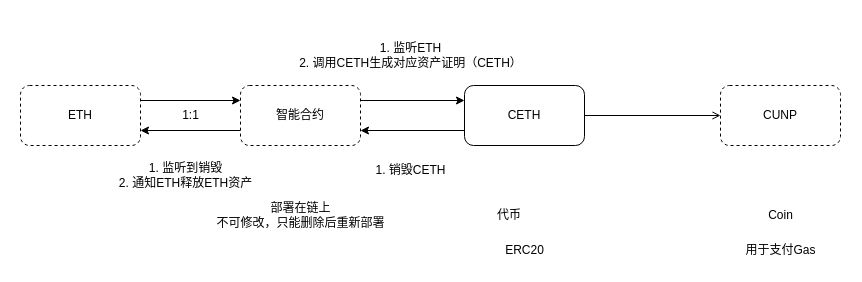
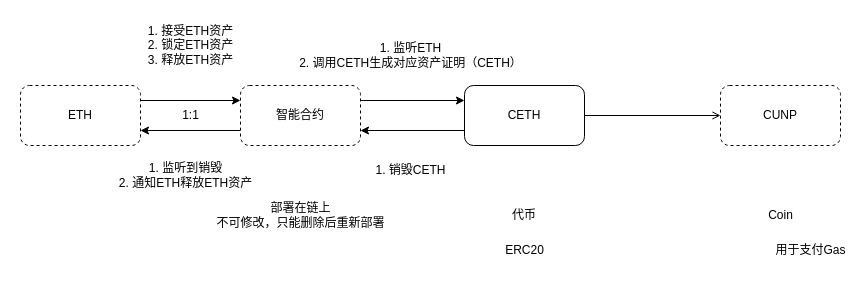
node "1. 接受ETH资产 2. 锁定ETH资产 3. 释放ETH资产": added
node "代币": moved (510, 216) -> (525, 216)
node "用于支付Gas": moved (781, 250) -> (811, 250)
